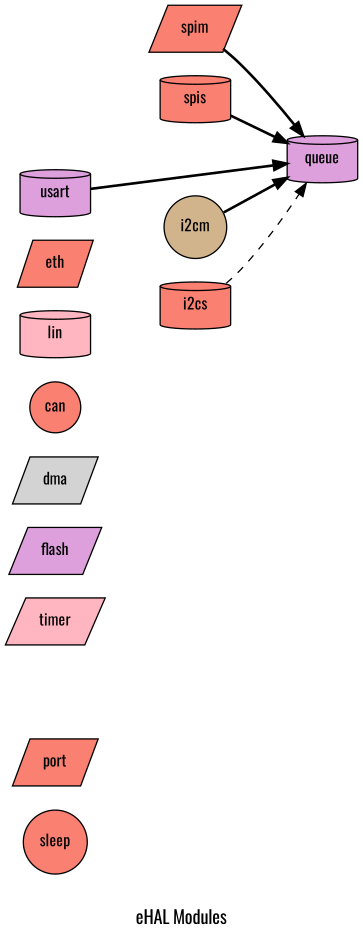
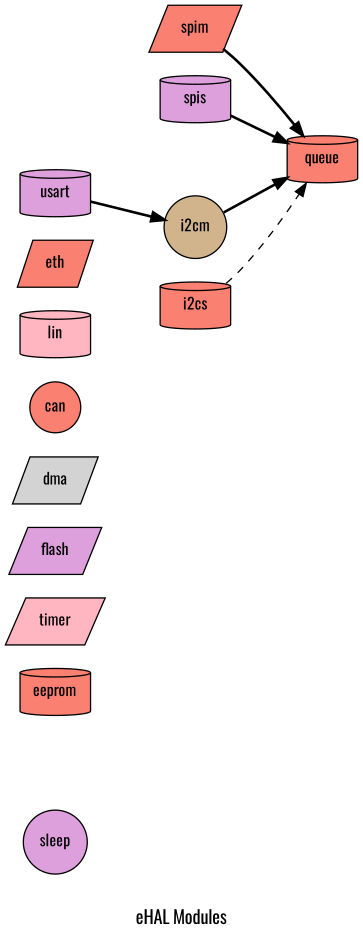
node "spis": fillcolor salmon -> plum
node "queue": fillcolor plum -> salmon
edge "usart" -> "queue": now "usart" -> "i2cm"
node "eeprom": added
node "port": removed
node "sleep": fillcolor salmon -> plum
